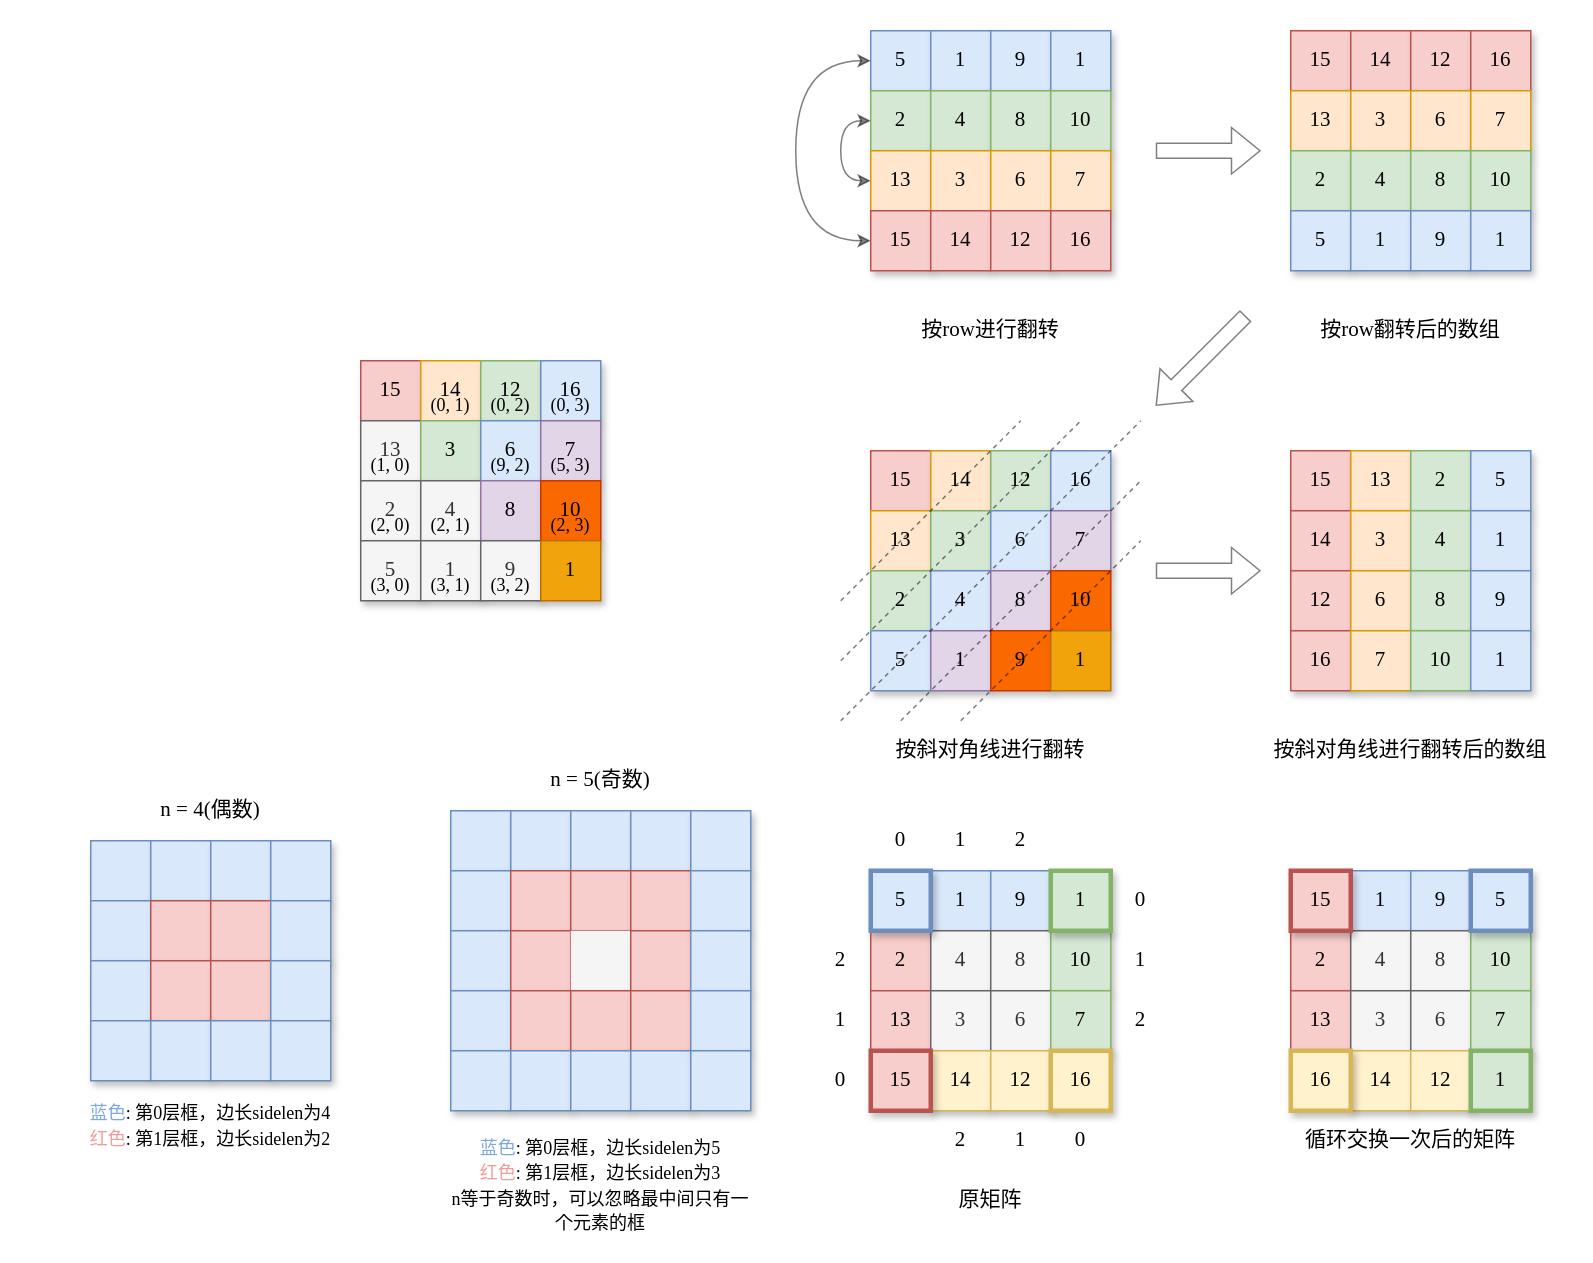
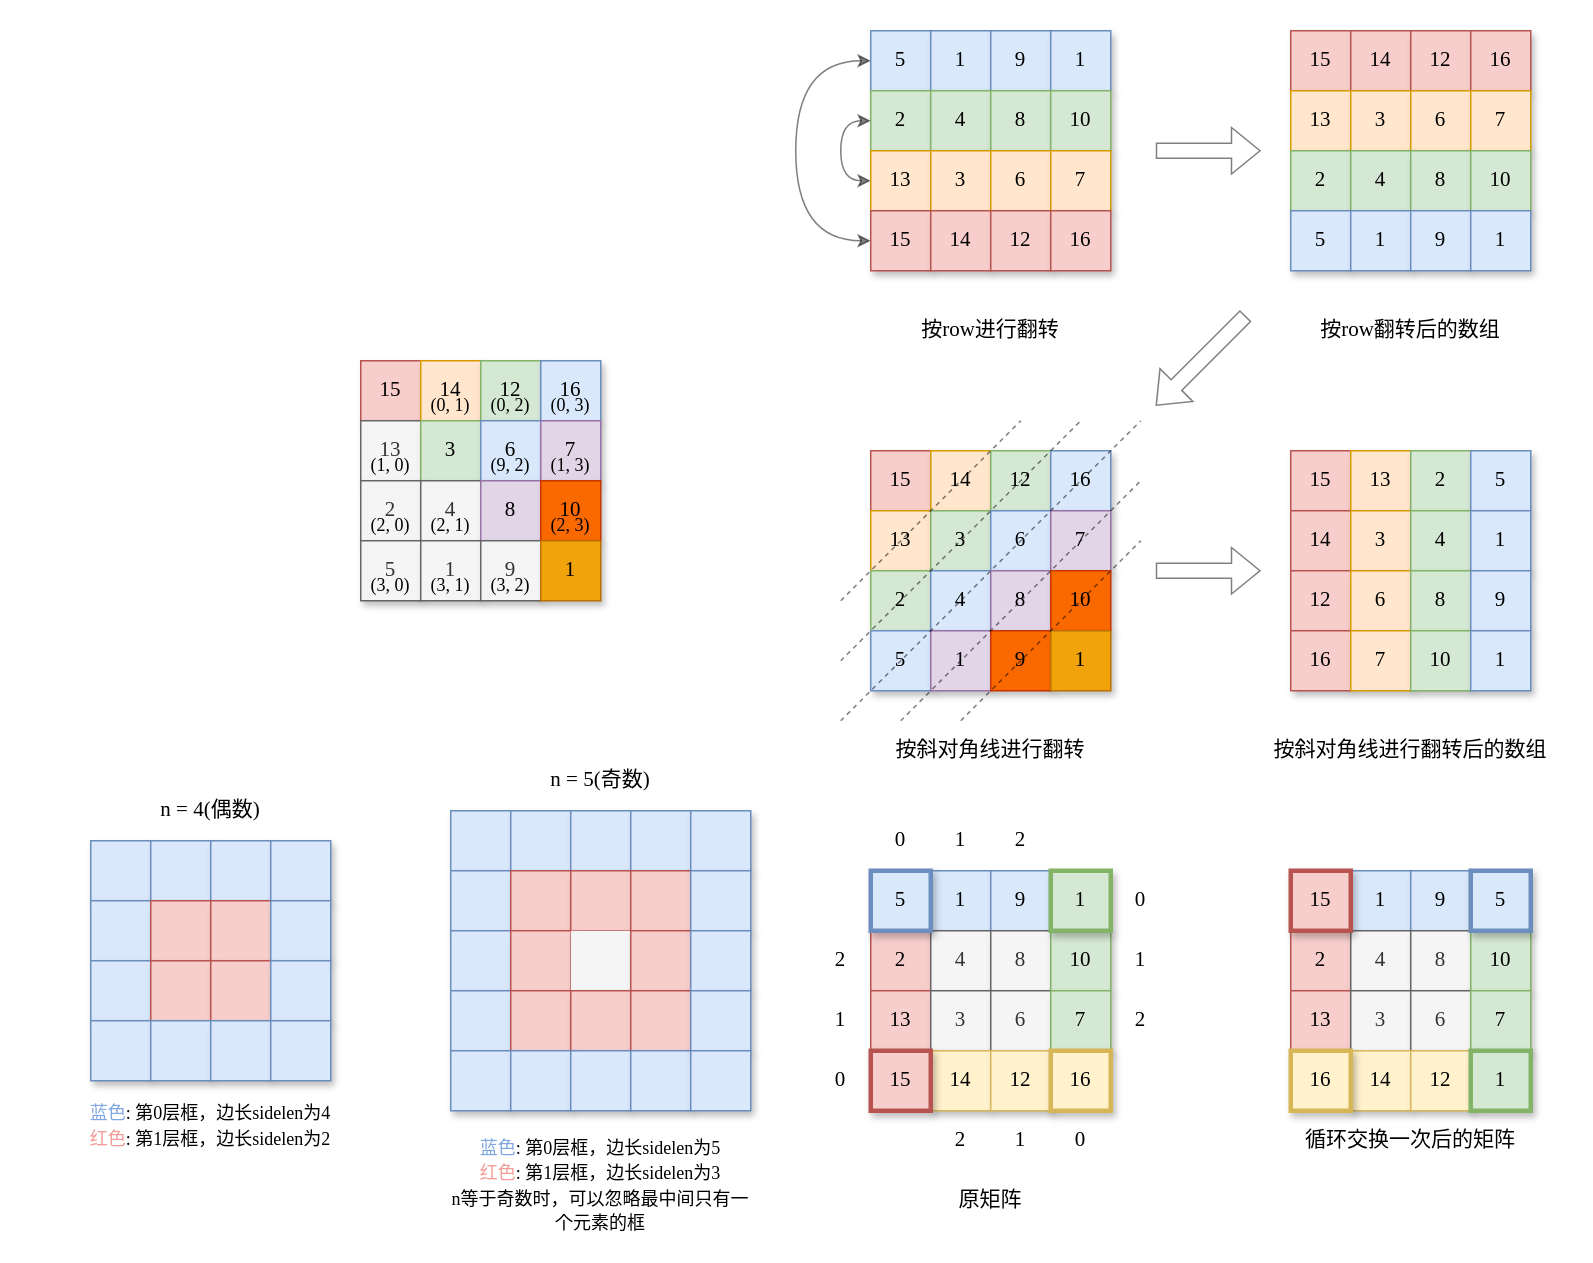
node "(5, 3)": label "(5, 3)" -> "(1, 3)"
